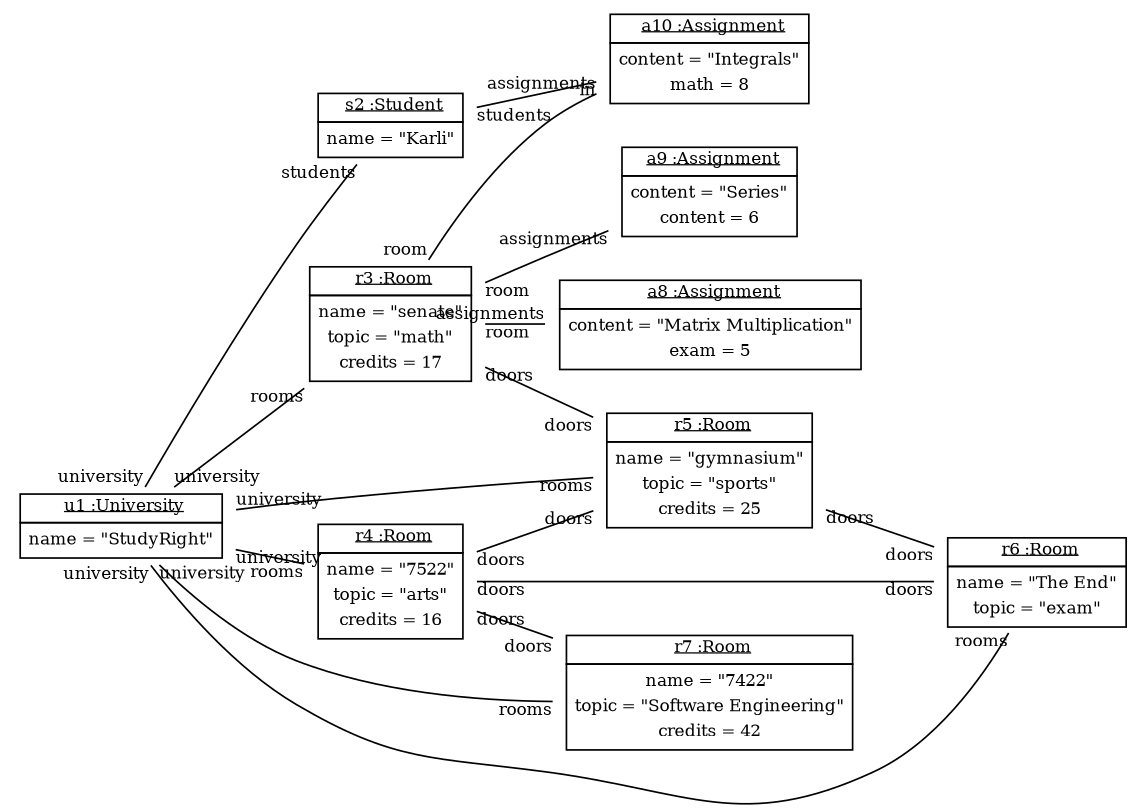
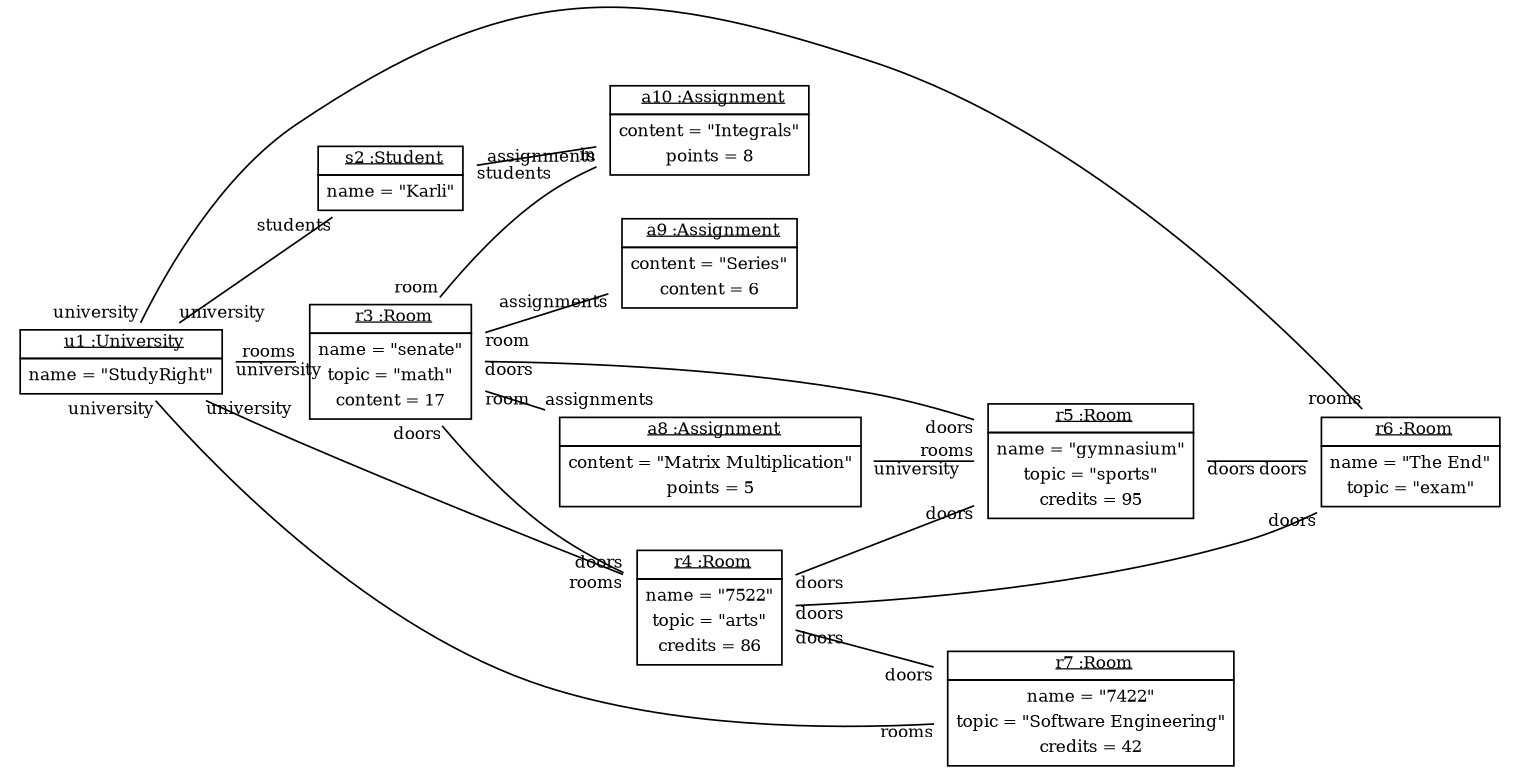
node "a10 :Assignment": text "math = 8" -> "points = 8"
node "a8 :Assignment": text "exam = 5" -> "points = 5"
node "r3 :Room": text "credits = 17" -> "content = 17"
edge "r5 :Room" -- "u1 :University": now "r5 :Room" -- "a8 :Assignment"
node "r5 :Room": text "credits = 25" -> "credits = 95"
edge "r3 :Room" -- "r4 :Room": added
node "r4 :Room": text "credits = 16" -> "credits = 86"
